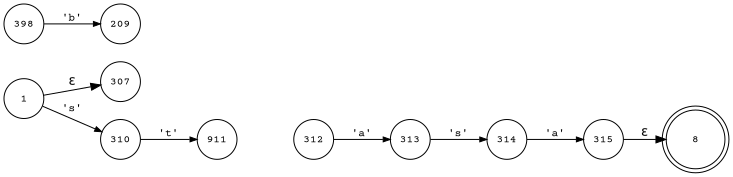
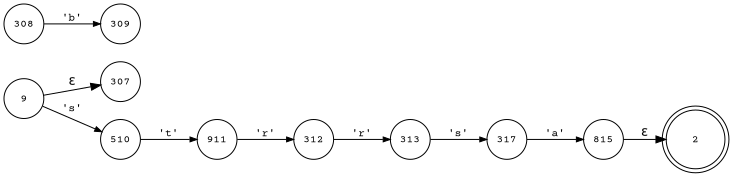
node "398": label "398" -> "308"
node "209": label "209" -> "309"
node "1": label "1" -> "9"
edge "312" -> "313": label "'a'" -> "'r'"
node "310": label "310" -> "510"
edge "911" -> "312": added, label "'r'"
node "314": label "314" -> "317"
node "315": label "315" -> "815"
node "8": label "8" -> "2"
